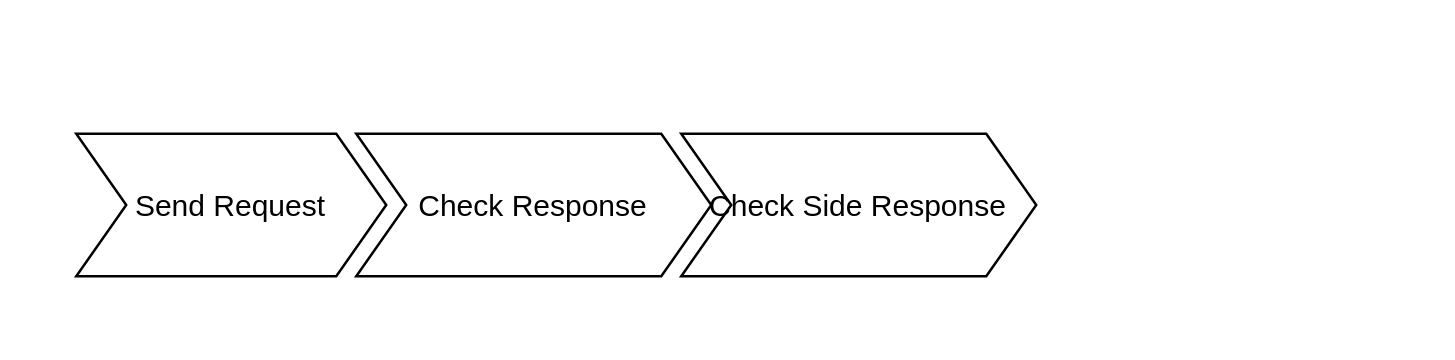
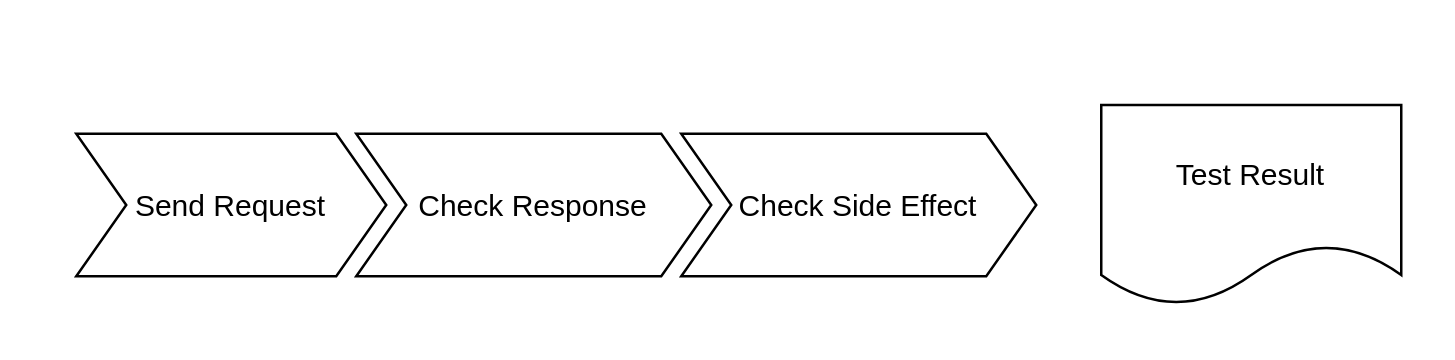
node "Test Result": added
node "Check Side Response": label "Check Side Response" -> "Check Side Effect"
